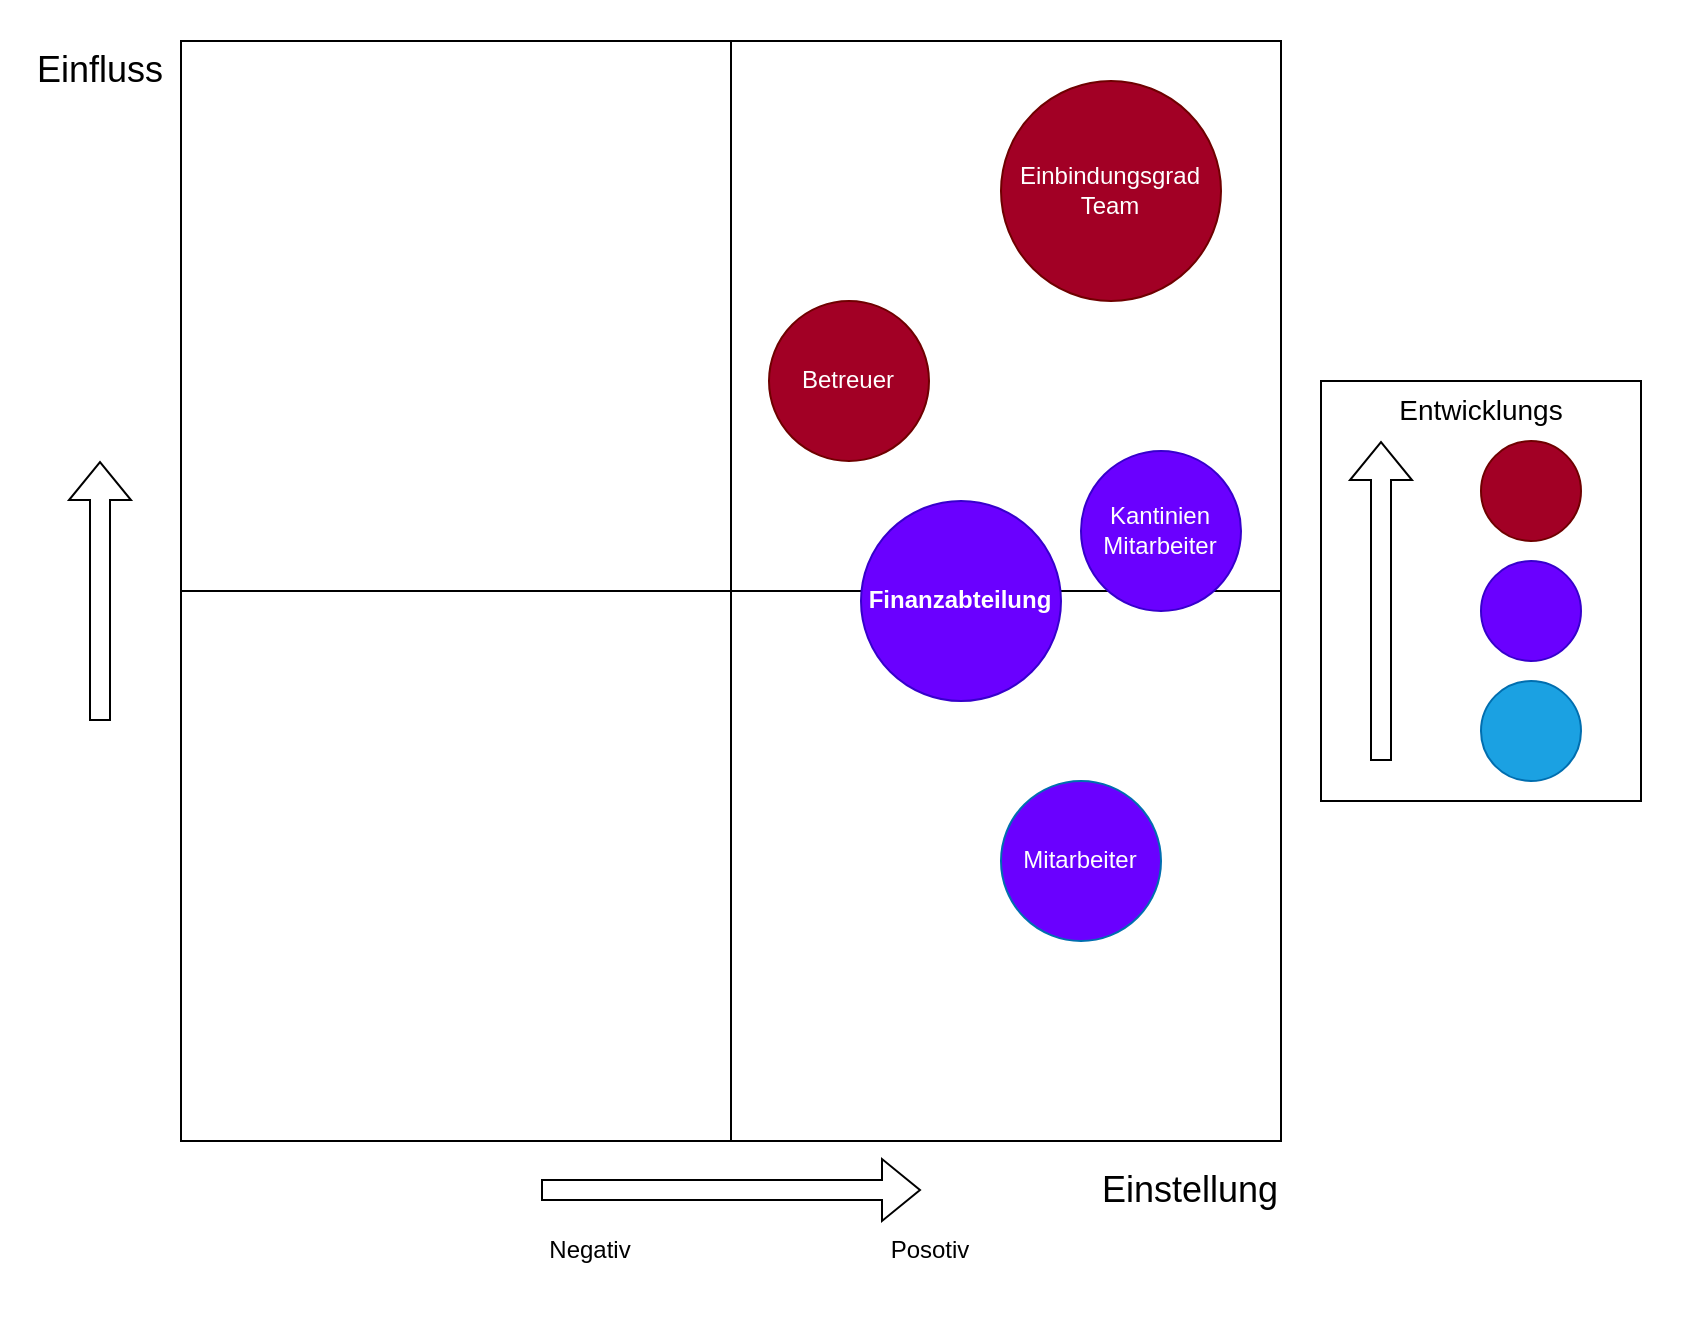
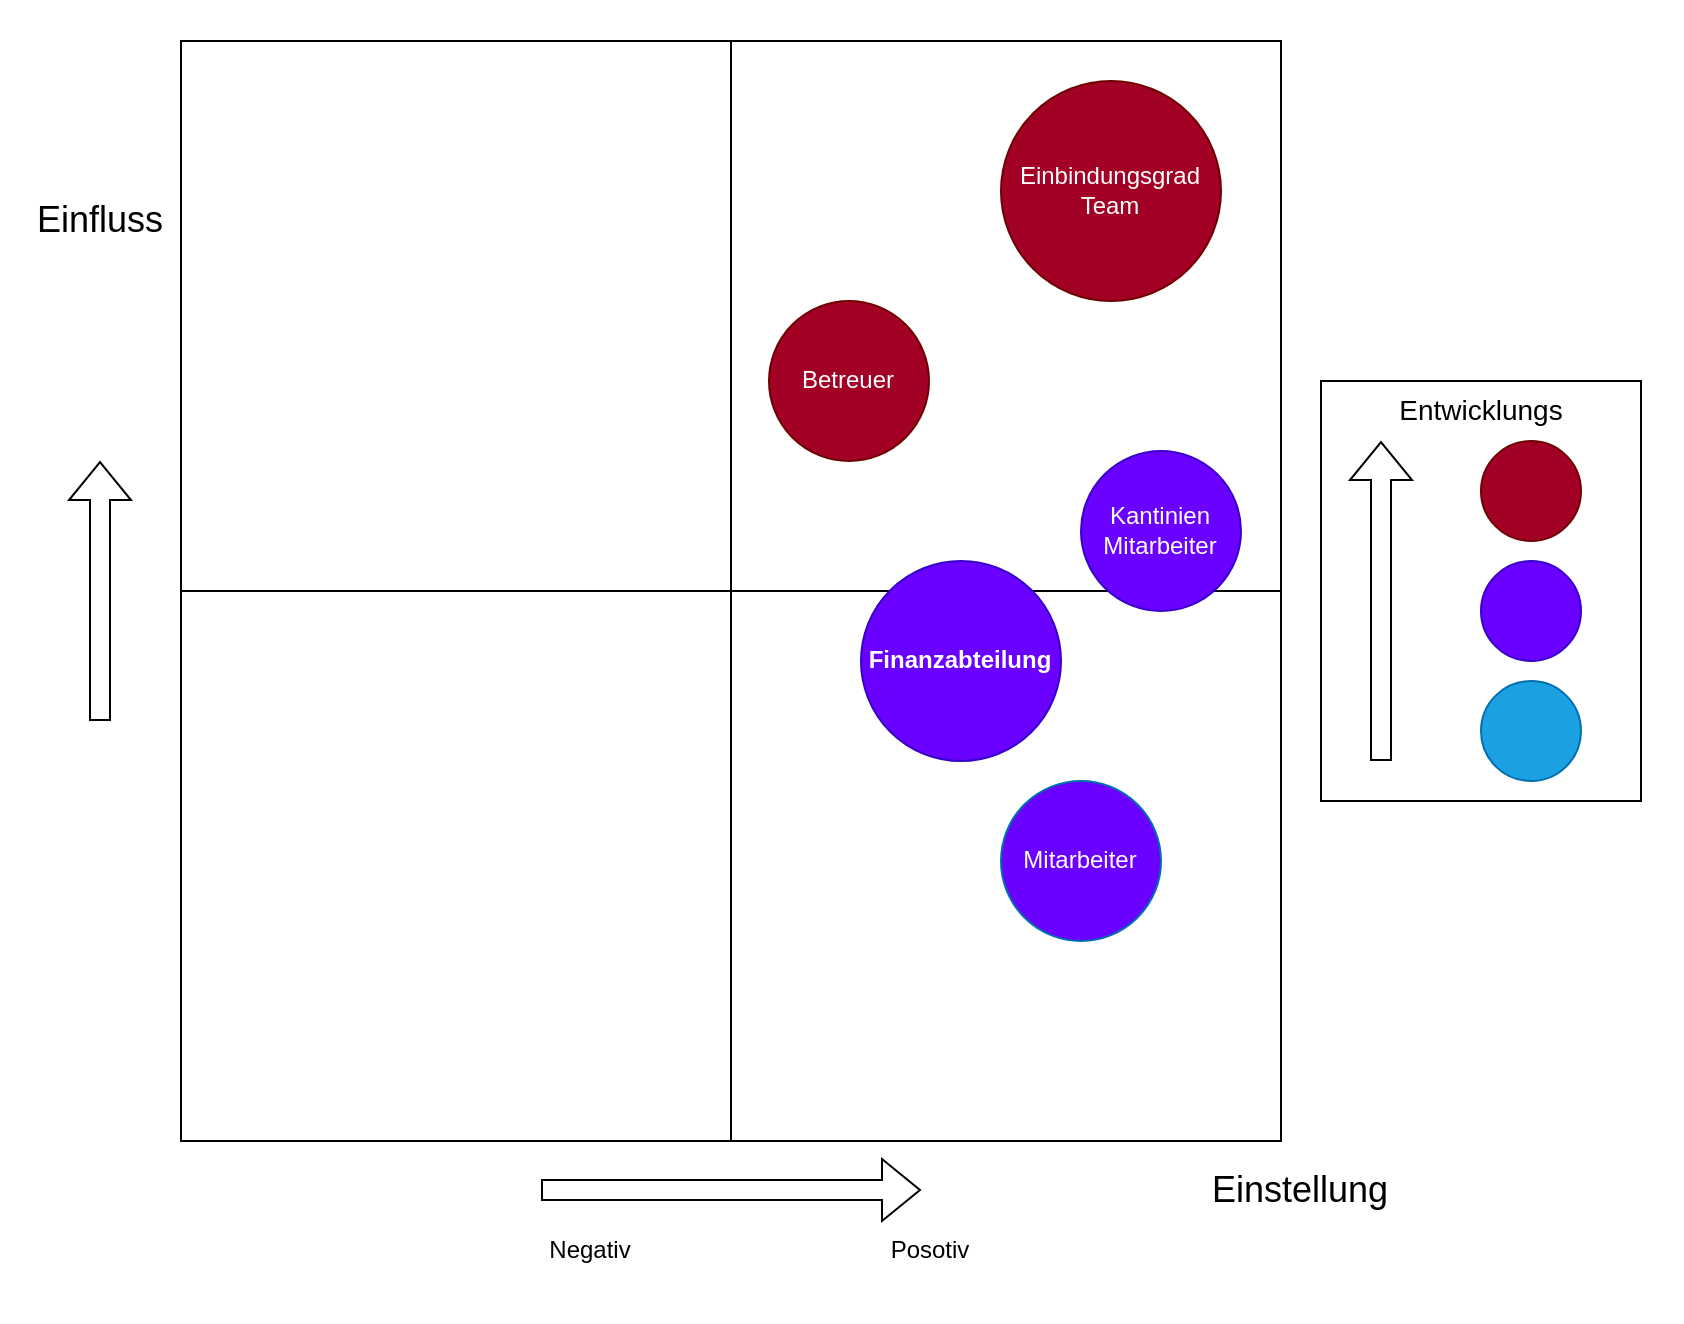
node "Einfluss": moved (101, 71) -> (101, 221)
node "Finanzabteilung": moved (961, 601) -> (961, 661)
node "Einstellung": moved (1191, 1191) -> (1301, 1191)
